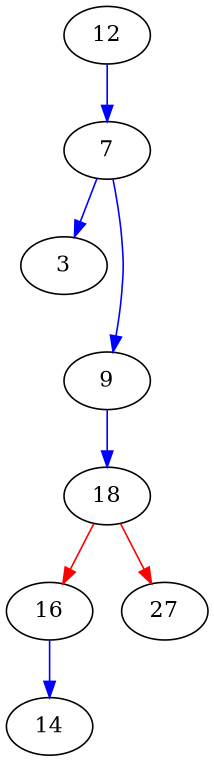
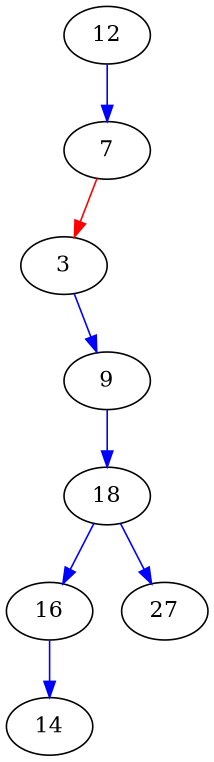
edge "7" -> "3": color blue -> red
edge "7" -> "9": now "3" -> "9"
edge "18" -> "16": color red -> blue
edge "18" -> "27": color red -> blue
